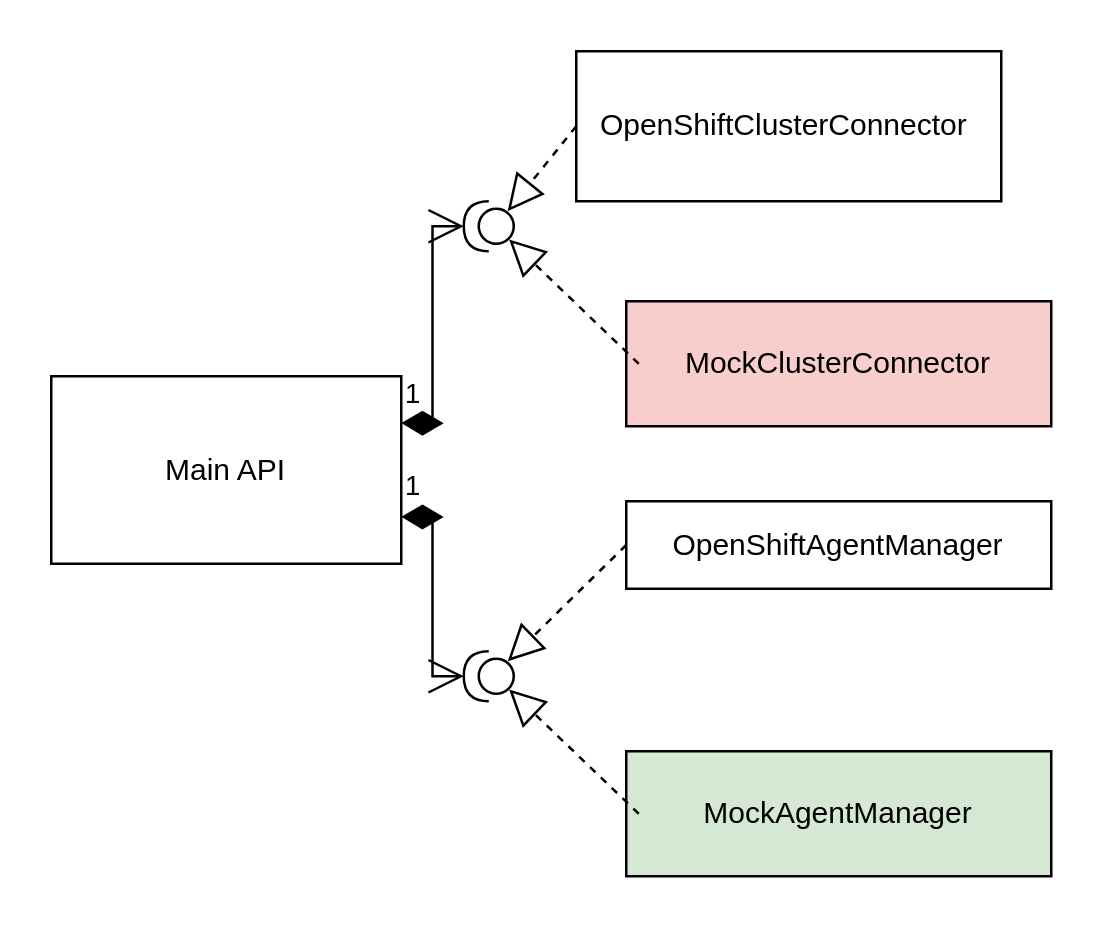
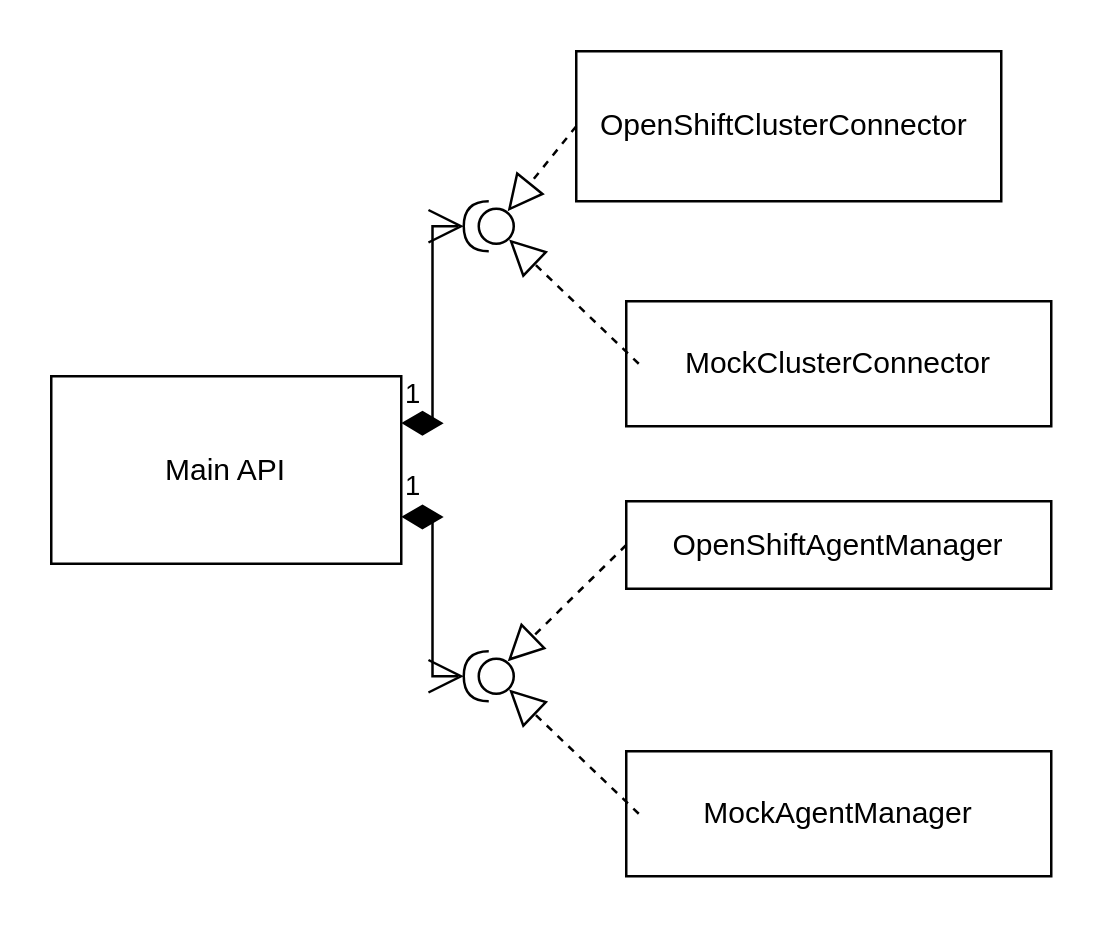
node "MockClusterConnector": fillcolor #f8cecc -> #ffffff
node "MockAgentManager": fillcolor #d5e8d4 -> #ffffff
